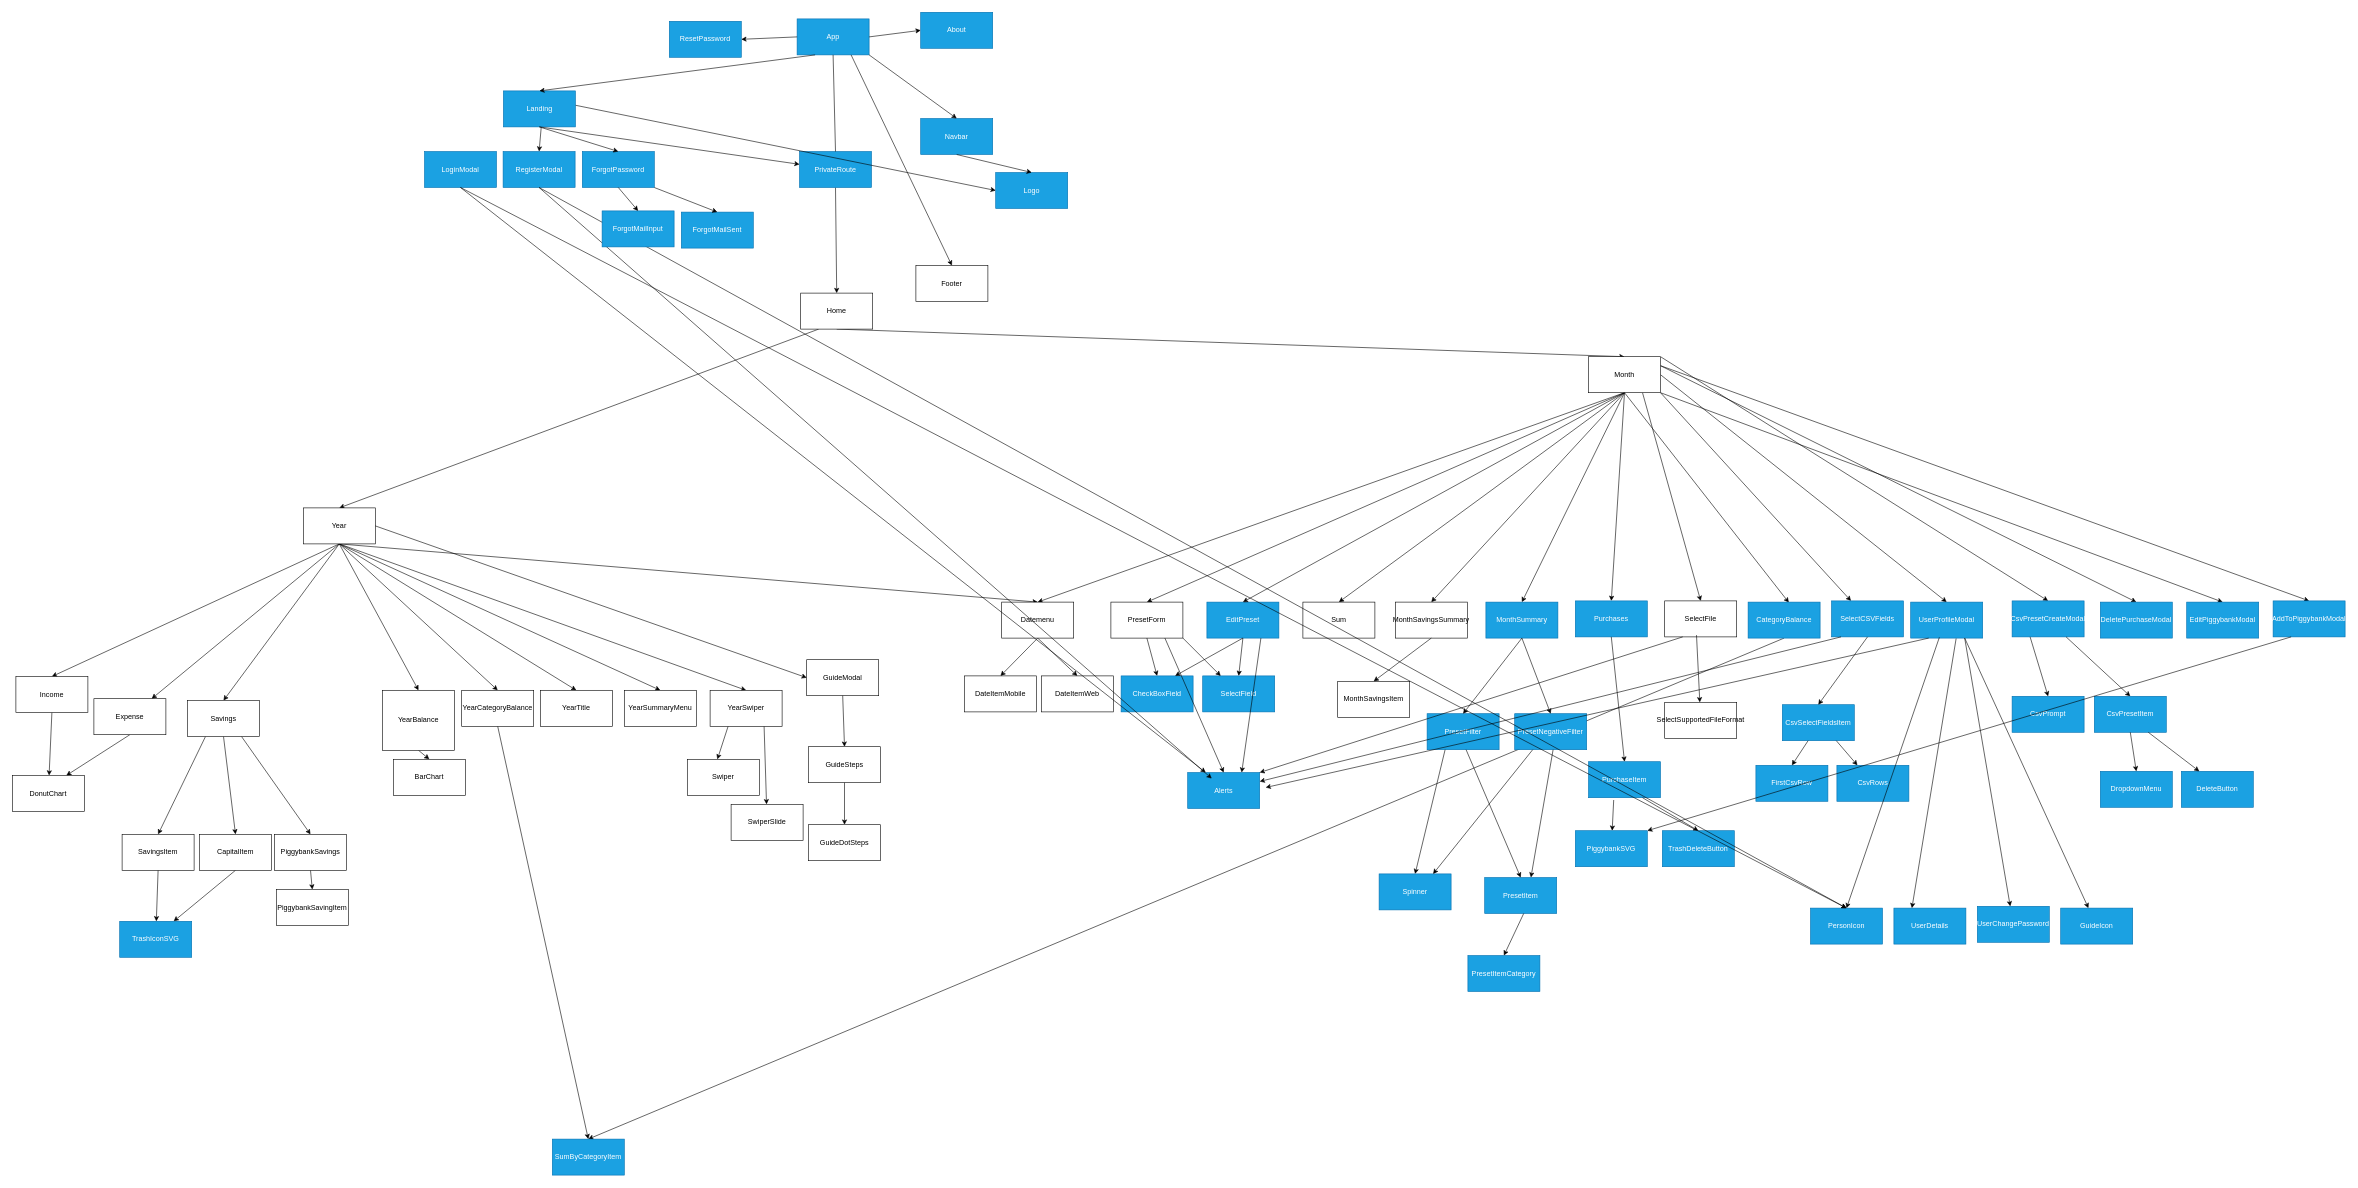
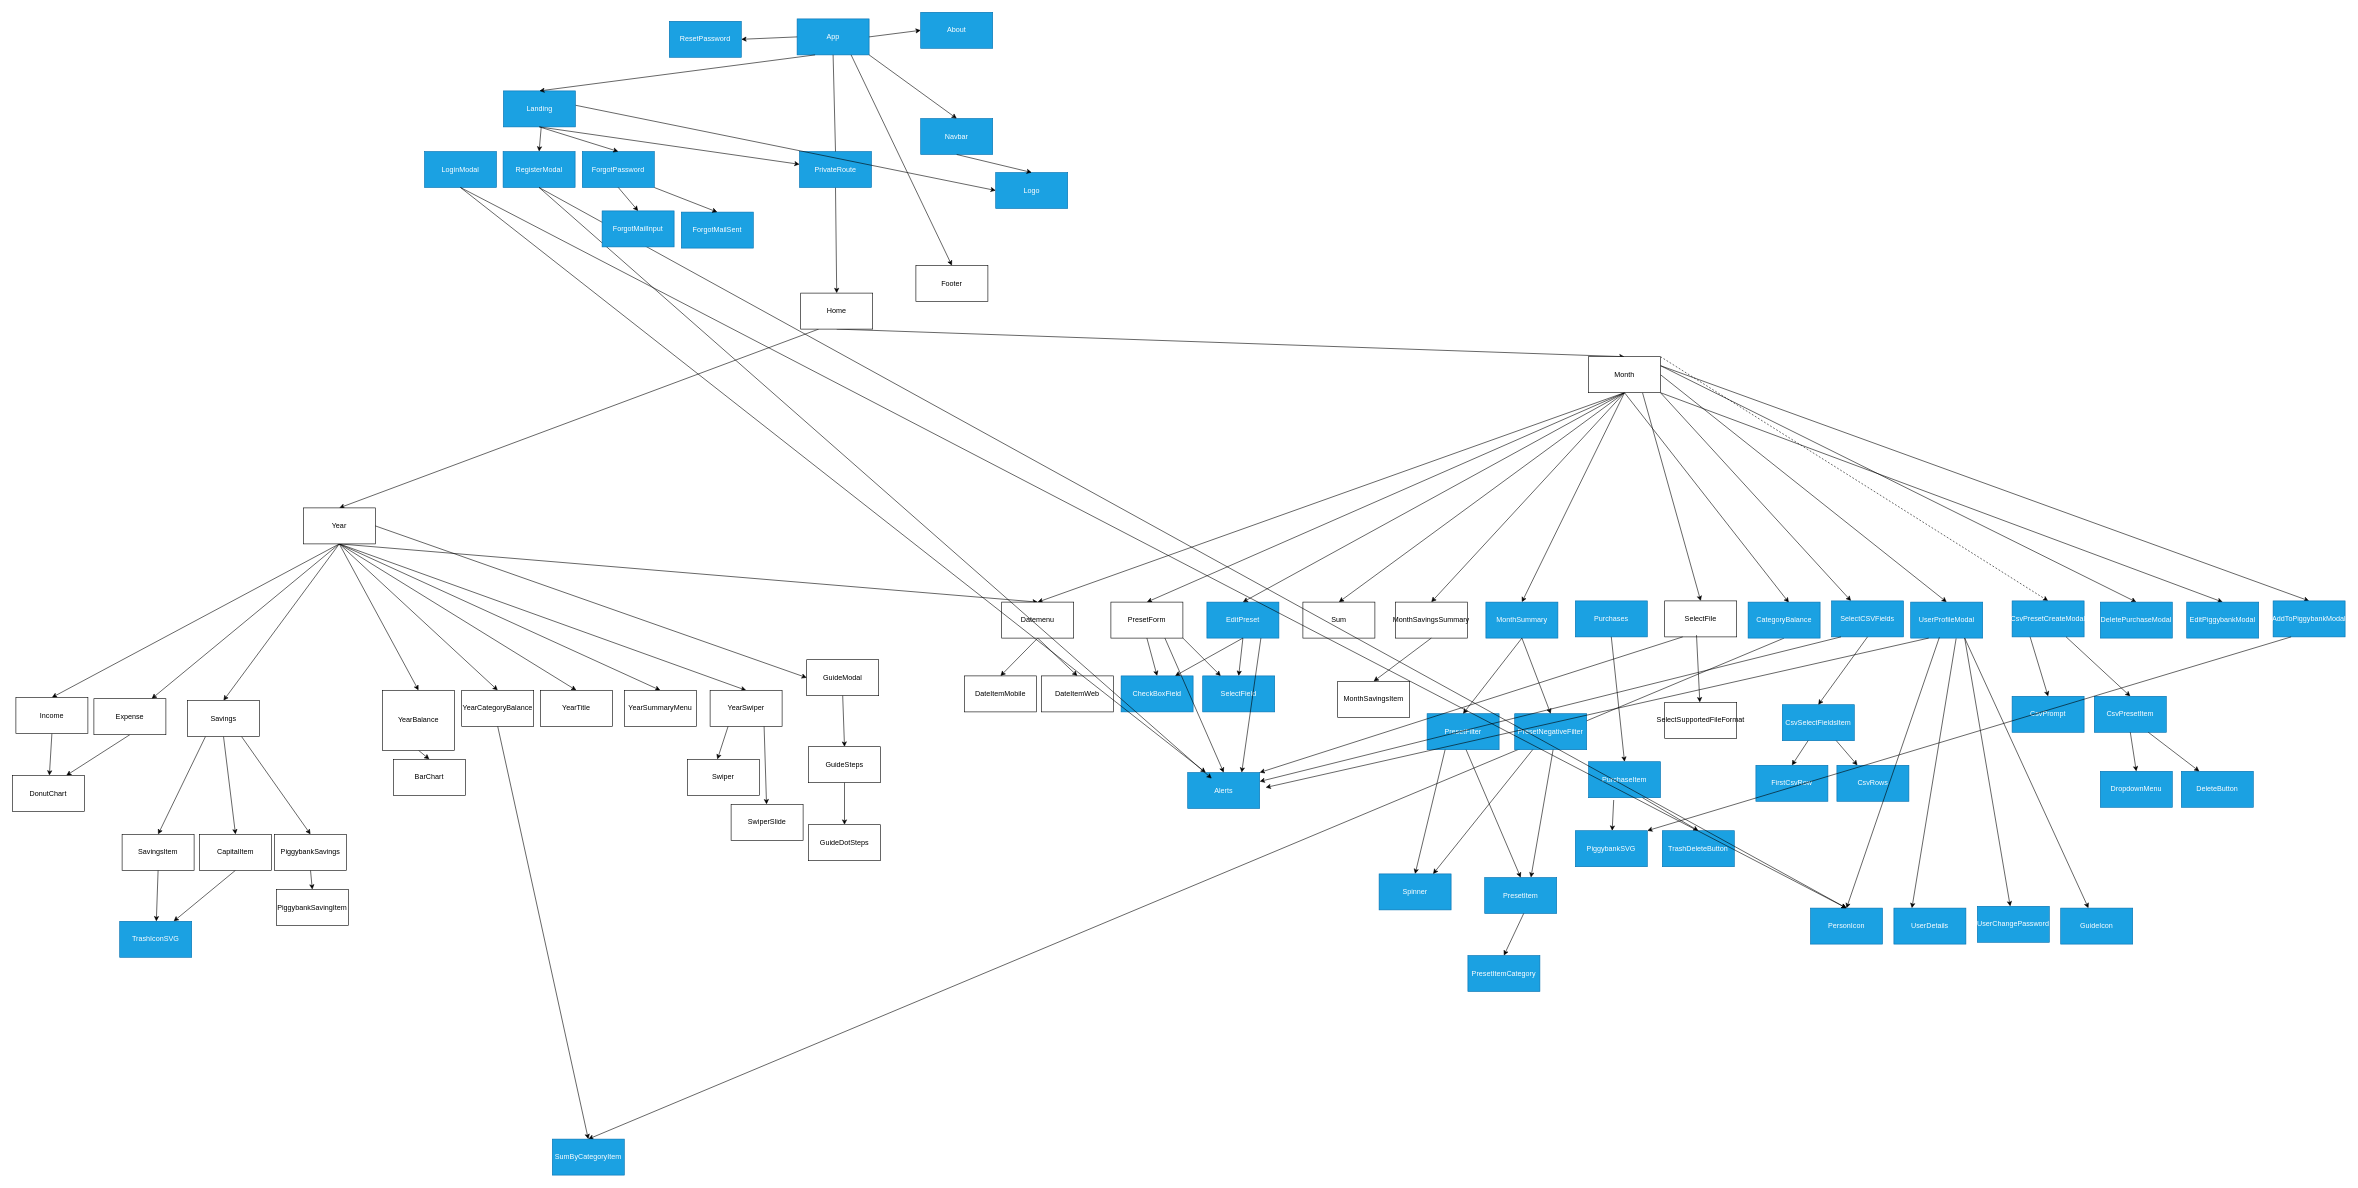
edge "Month" -> "CsvPresetCreateModal": style solid -> dashed
edge "Month" -> "Purchases": removed
node "Income": moved (52, 695) -> (52, 716)
